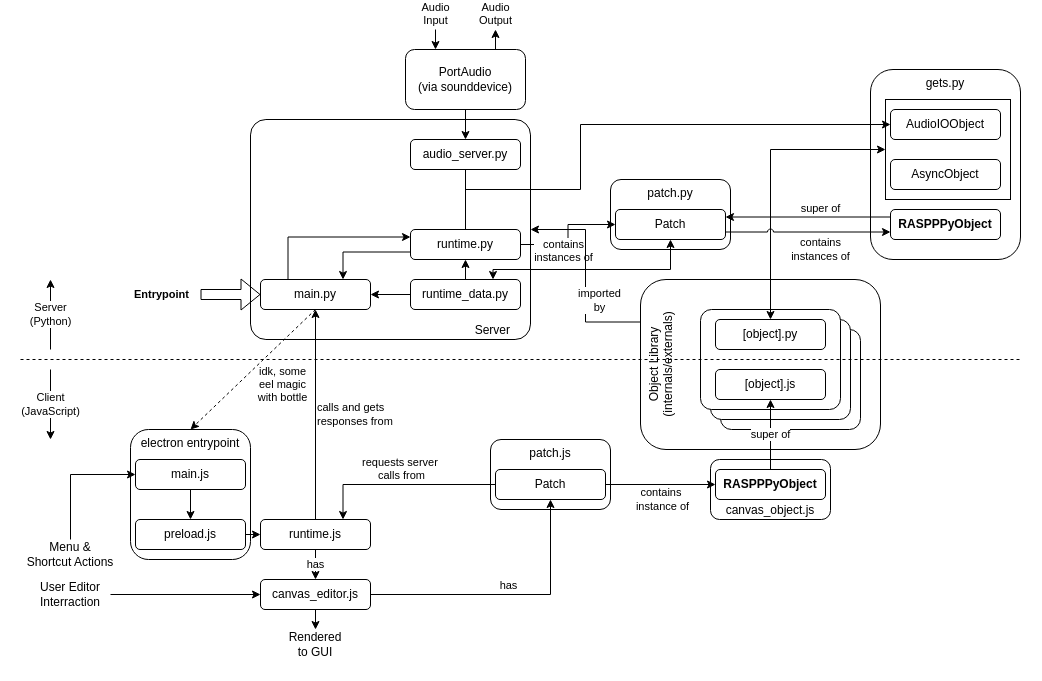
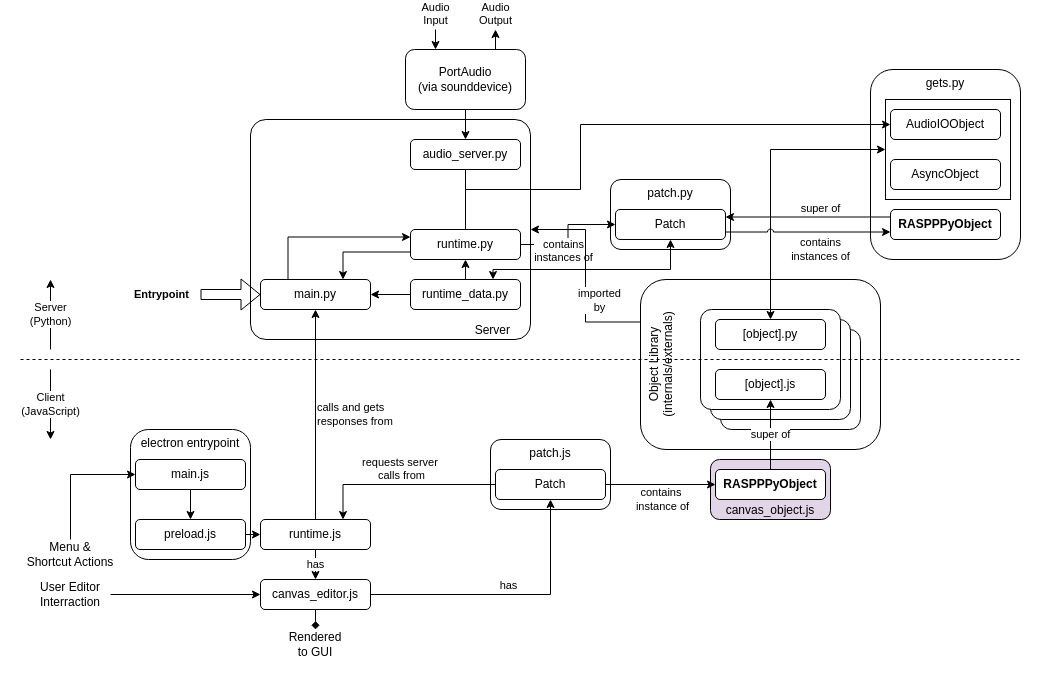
edge "main.py" -> "electron entrypoint": removed, label "idk, some eel magic with bottle"
node "canvas_object.js": fillcolor #ffffff -> #e1d5e7
edge "canvas_editor.js" -> "Rendered to GUI": arrowhead classic -> diamond
